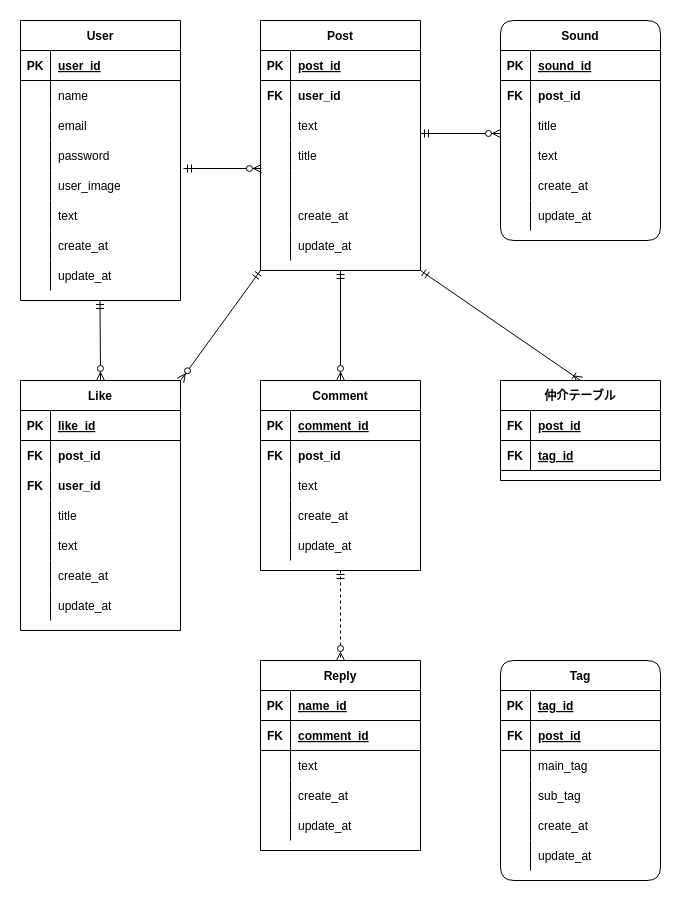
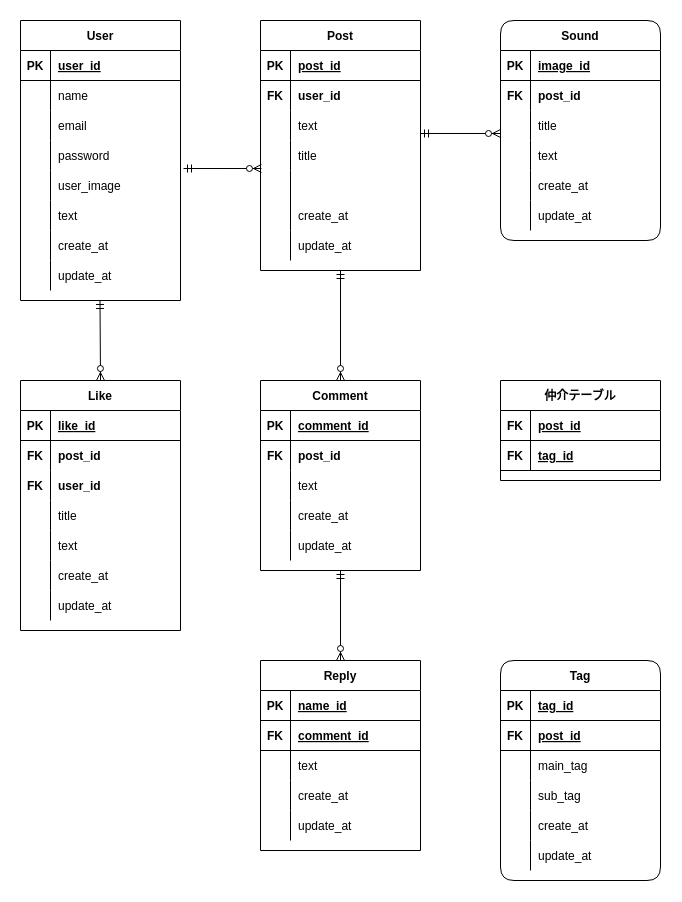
node "sound_id": label "sound_id" -> "image_id"
edge "Post" -- "Like": removed
edge "Post" -- "仲介テーブル": removed
edge "Comment" -- "Reply": style dashed -> solid
